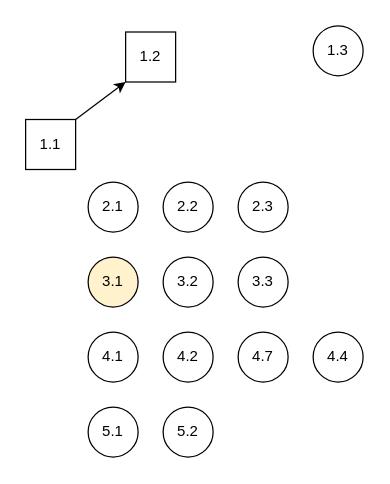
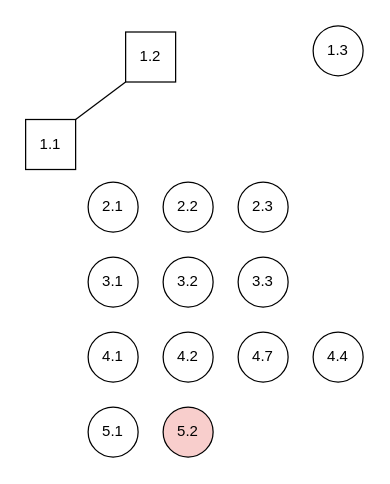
edge "1.1" -> "1.2": arrowhead classic -> none
node "3.1": fillcolor #fff2cc -> #ffffff
node "5.2": fillcolor #ffffff -> #f8cecc
